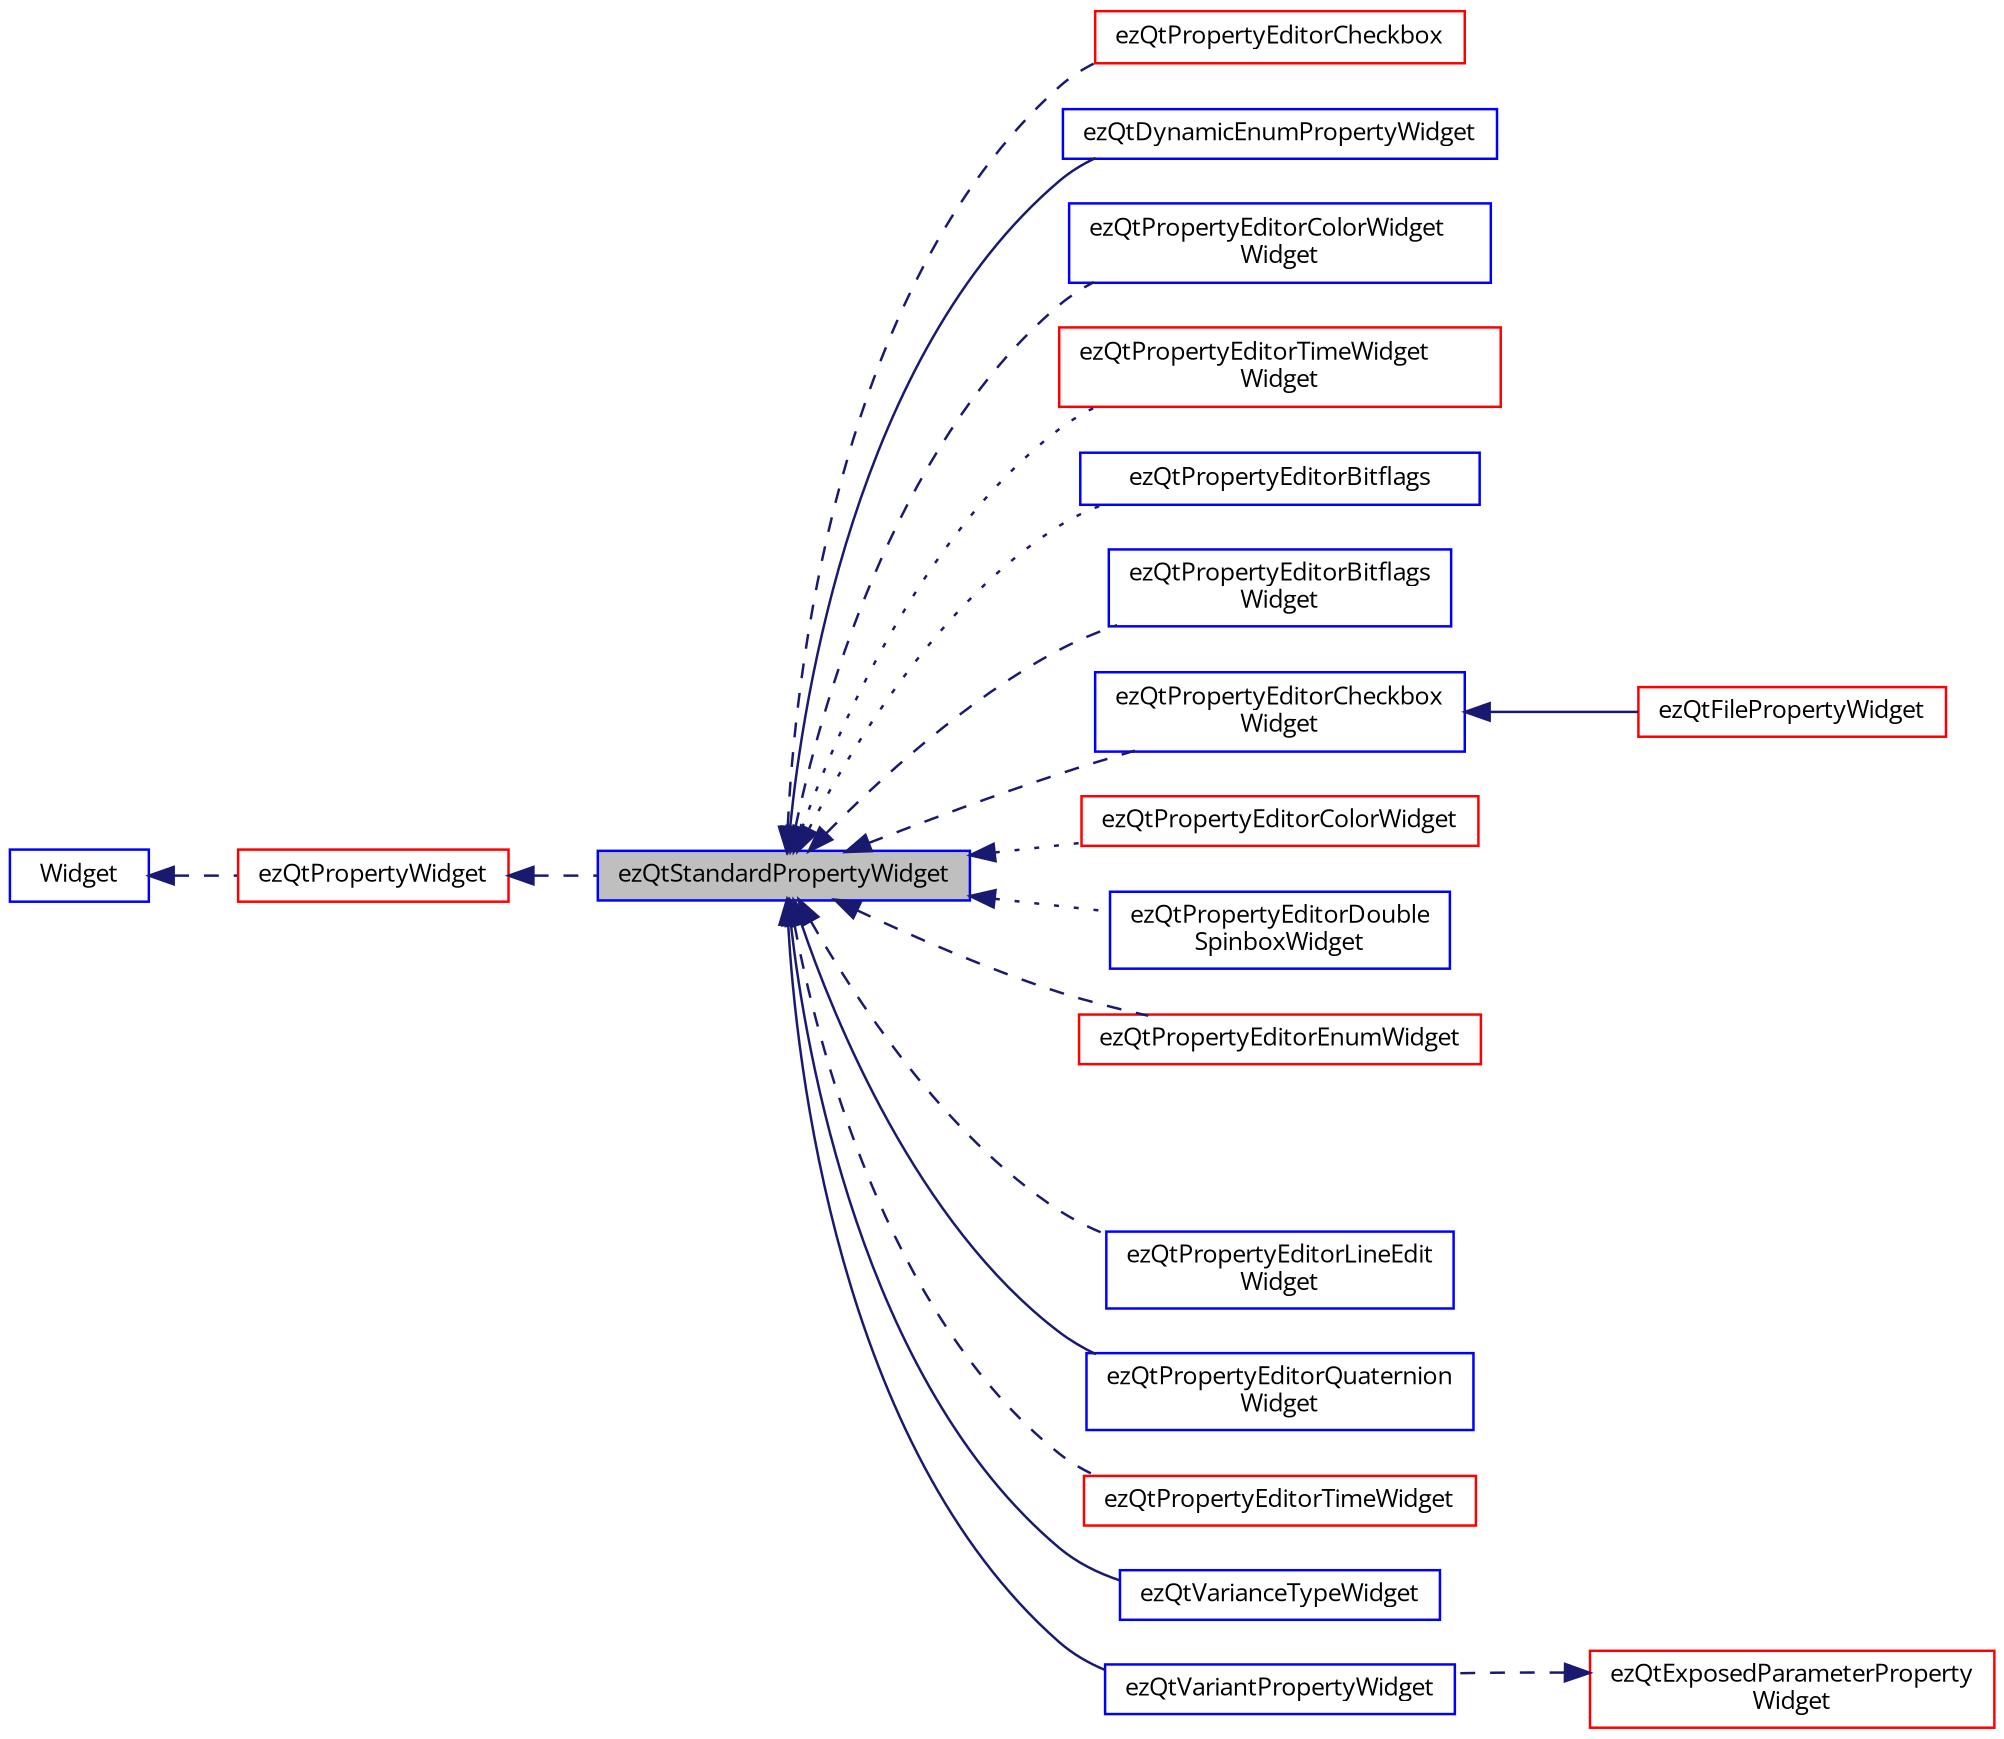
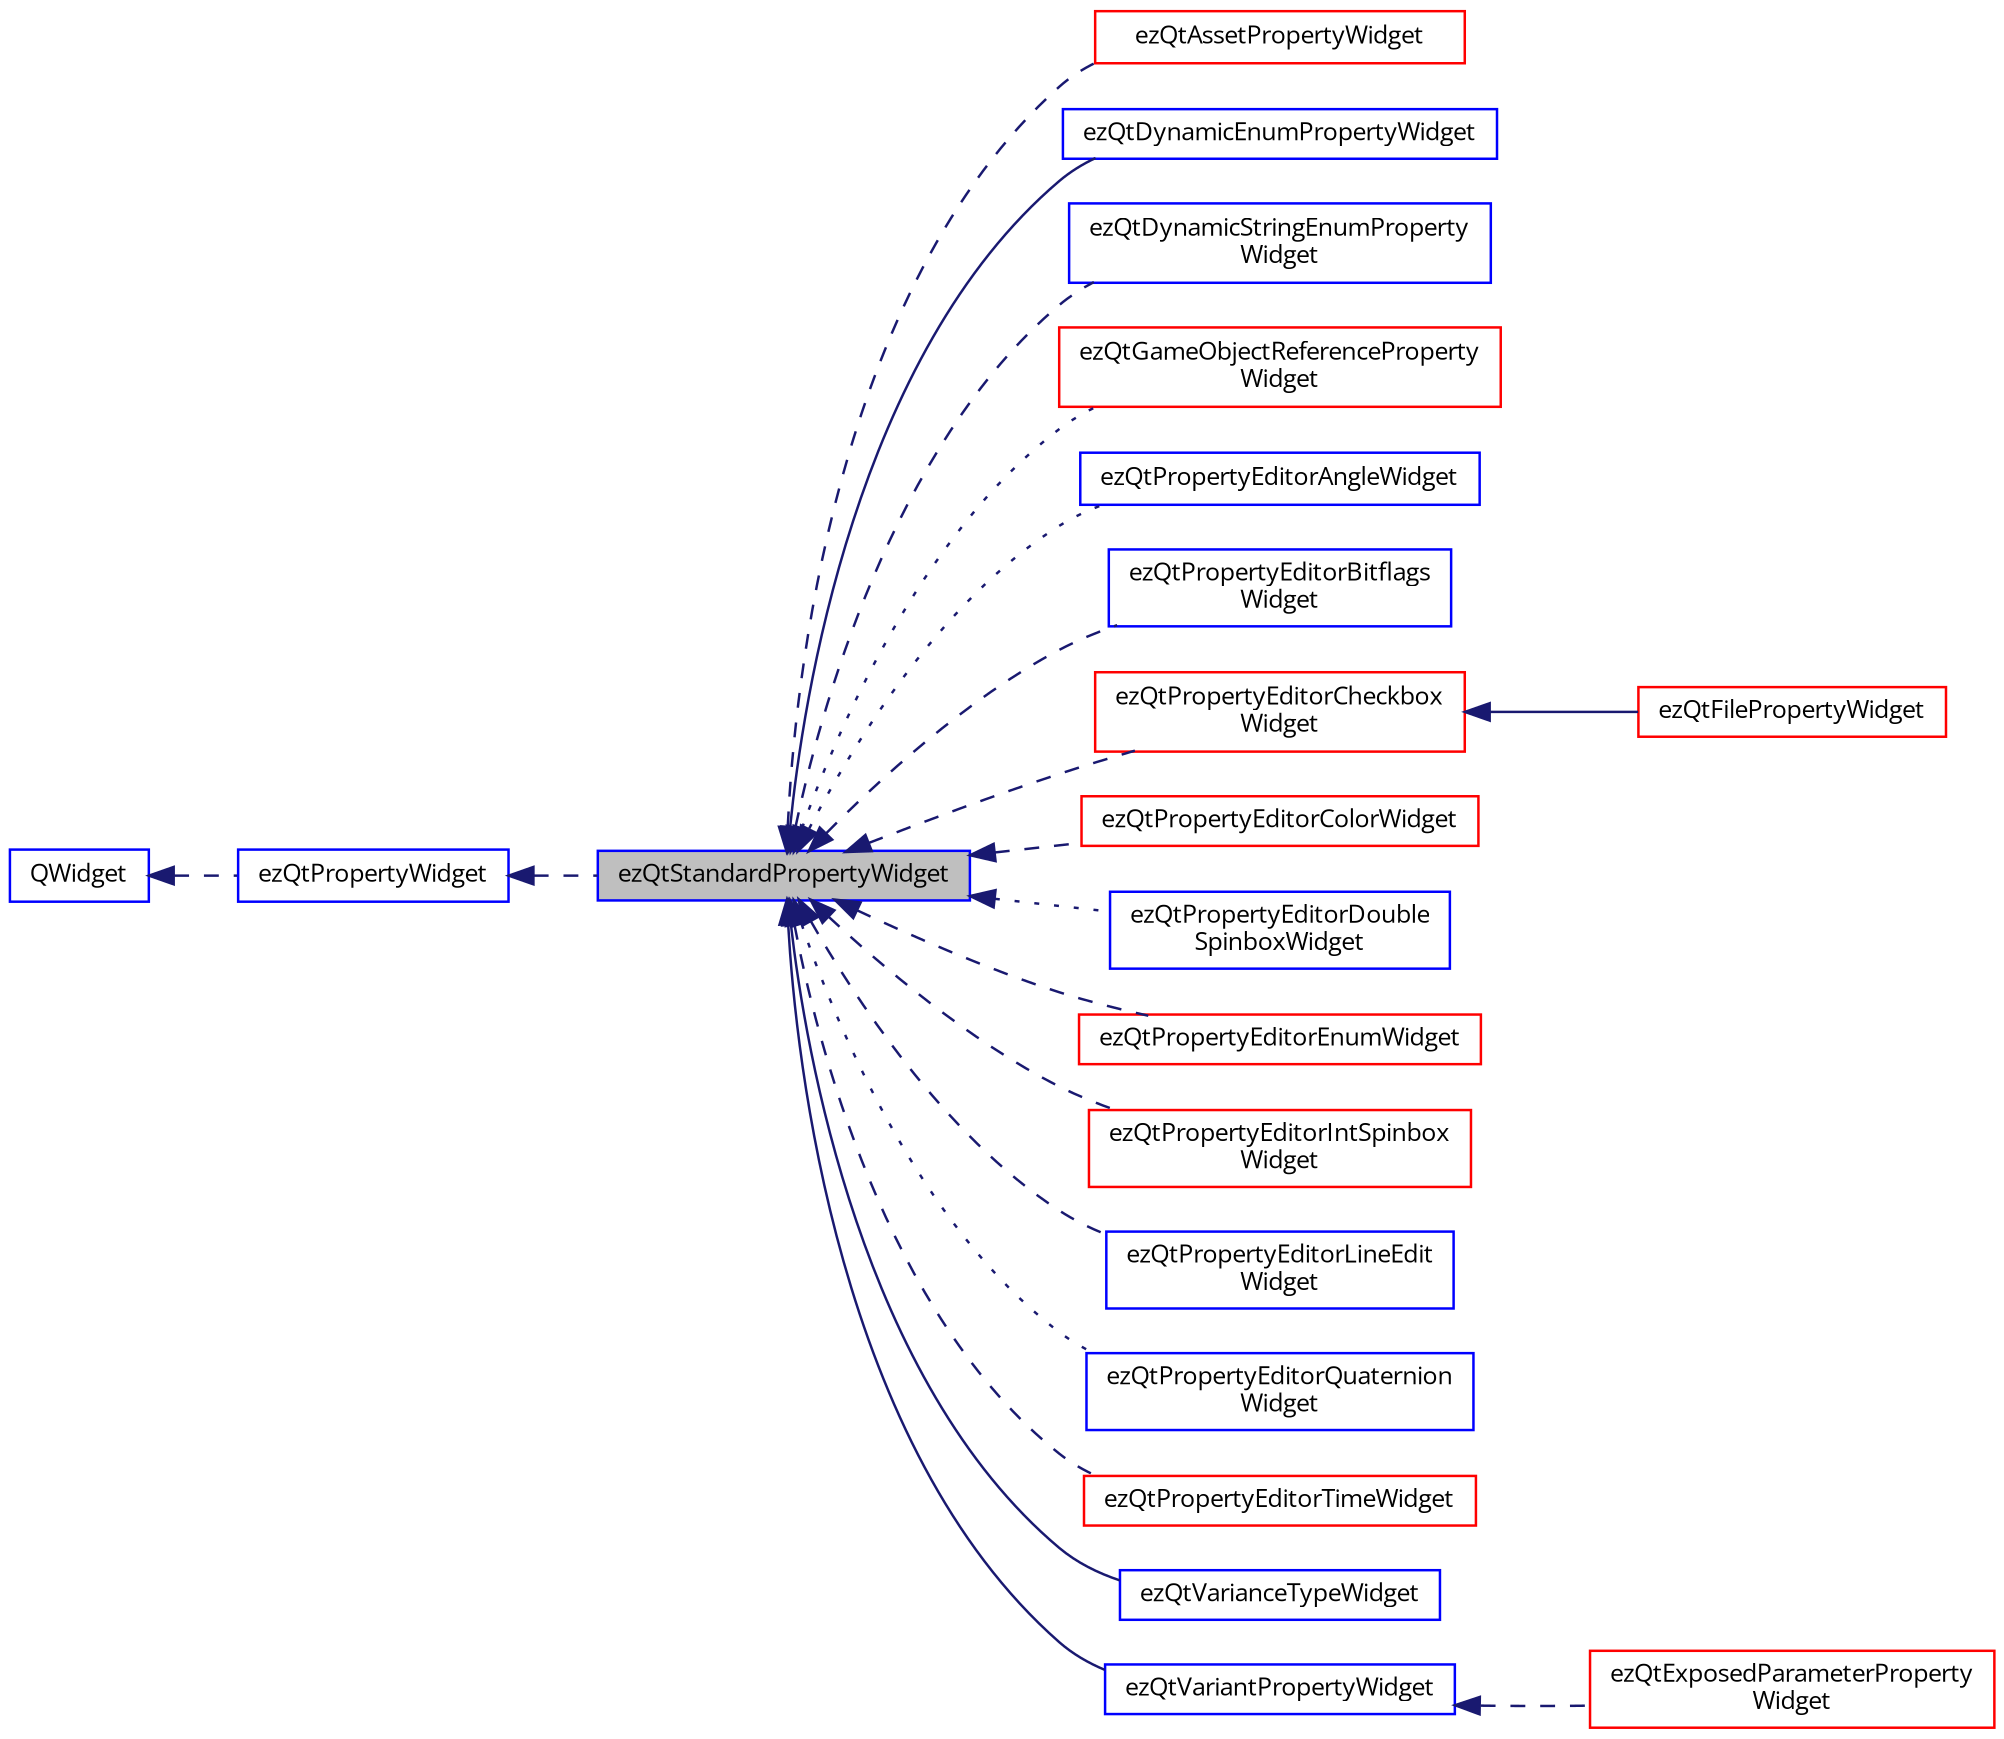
node "ezQtPropertyEditorCheckbox": label "ezQtPropertyEditorCheckbox" -> "ezQtAssetPropertyWidget"
node "ezQtPropertyEditorColorWidget Widget": label "ezQtPropertyEditorColorWidget Widget" -> "ezQtDynamicStringEnumProperty Widget"
node "ezQtPropertyEditorTimeWidget Widget": label "ezQtPropertyEditorTimeWidget Widget" -> "ezQtGameObjectReferenceProperty Widget"
node "ezQtPropertyEditorBitflags": label "ezQtPropertyEditorBitflags" -> "ezQtPropertyEditorAngleWidget"
node "ezQtPropertyEditorCheckbox Widget": color blue -> red
edge "ezQtPropertyEditorColorWidget" -> "ezQtStandardPropertyWidget": style dotted -> dashed
node "Widget": label "Widget" -> "QWidget"
node "ezQtPropertyWidget": color red -> blue
node "ezQtPropertyEditorIntSpinbox Widget": added
edge "ezQtPropertyEditorQuaternion Widget" -> "ezQtStandardPropertyWidget": style solid -> dotted
edge "ezQtVariantPropertyWidget" -> "ezQtExposedParameterProperty Widget": reversed
